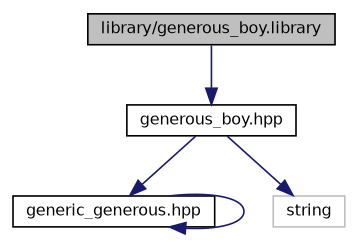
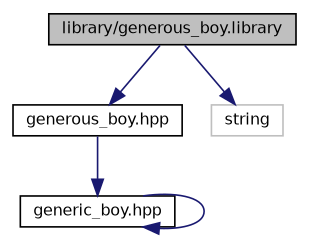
edge "generous_boy.hpp" -> "string": now "library/generous_boy.library" -> "string"
node "generic_generous.hpp": label "generic_generous.hpp" -> "generic_boy.hpp"
